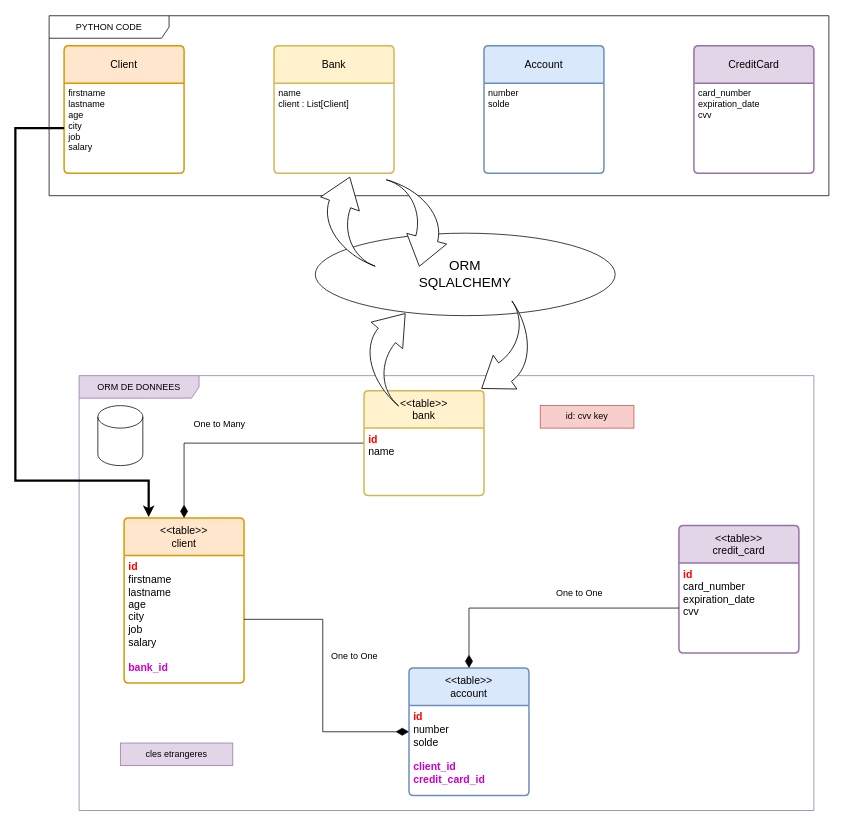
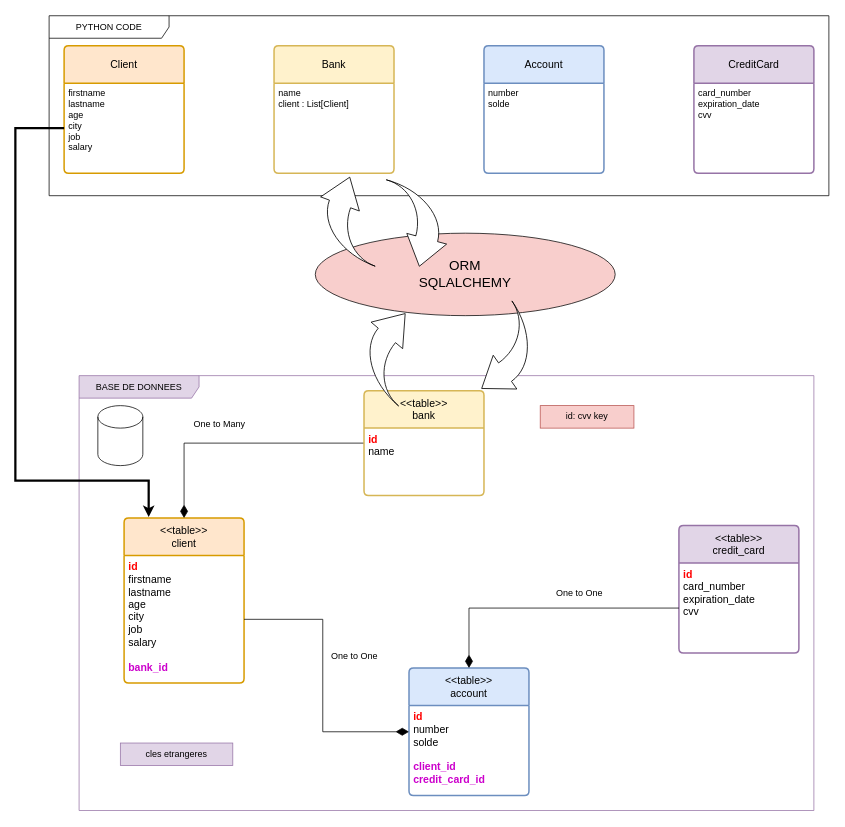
node "ORM SQLALCHEMY": fillcolor #ffffff -> #f8cecc
node "ORM DE DONNEES": label "ORM DE DONNEES" -> "BASE DE DONNEES"
